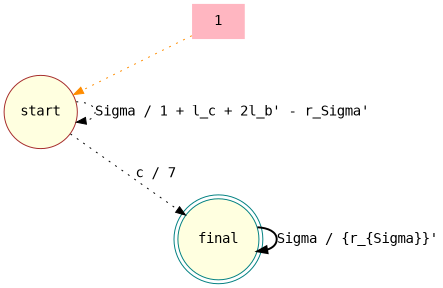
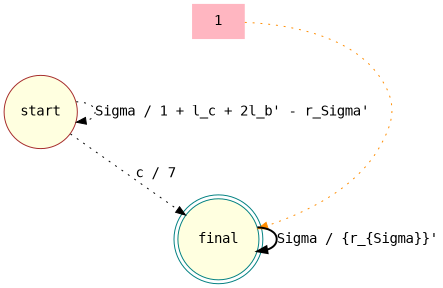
edge "1" -> "start": now "1" -> "final"
